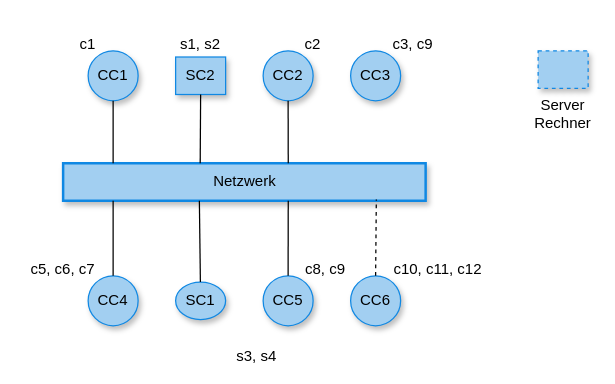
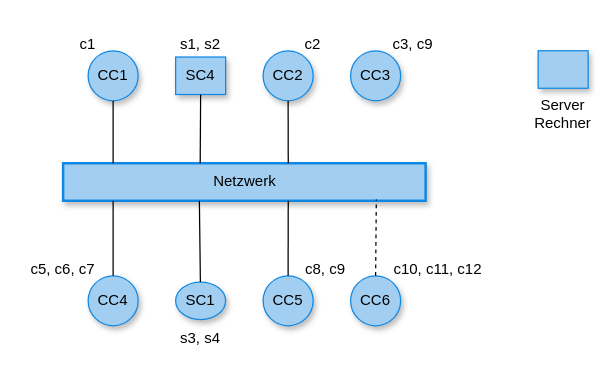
node "Server Rechner": style dashed -> solid
node "SC2": label "SC2" -> "SC4"
node "s3, s4": moved (257, 357) -> (201, 338)
